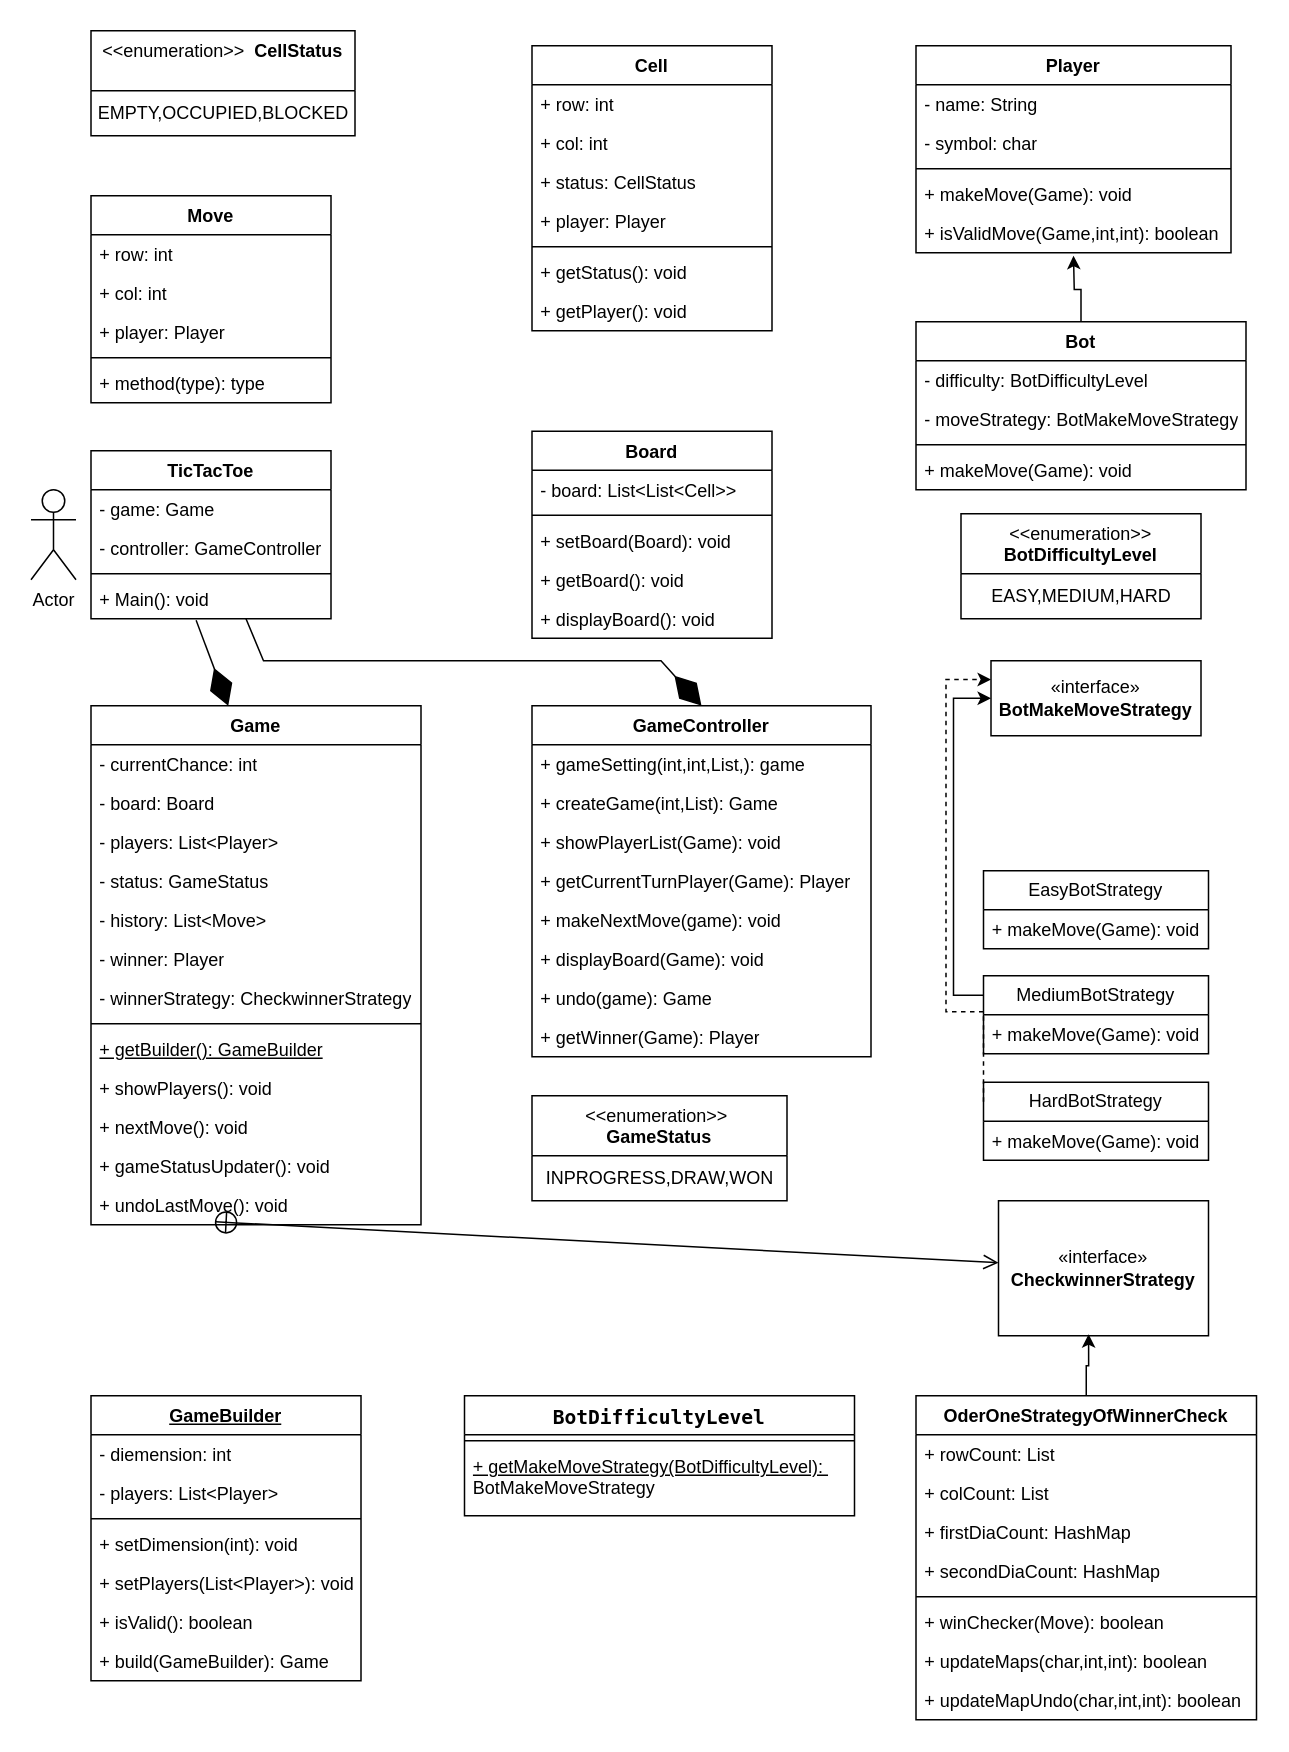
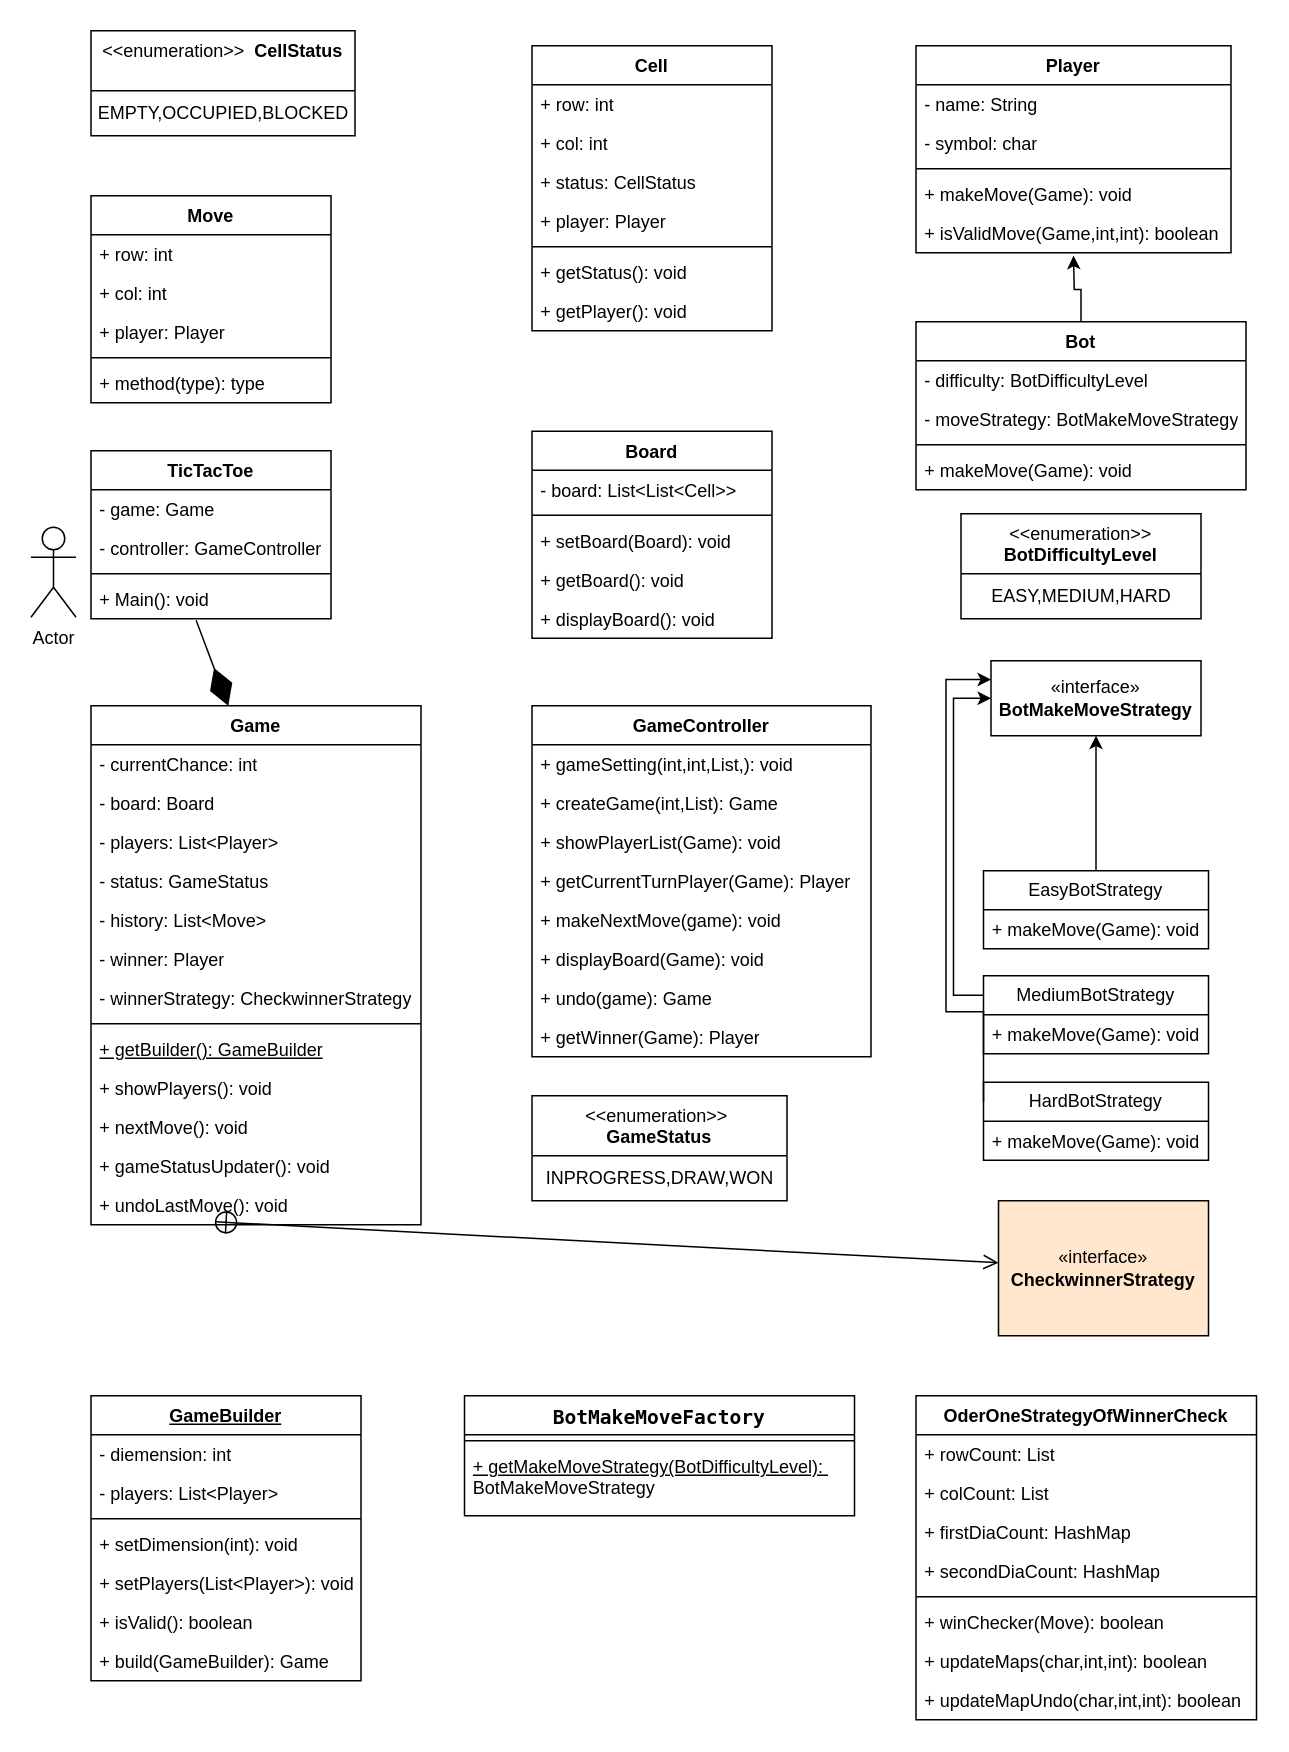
node "Actor": moved (53, 535) -> (53, 572)
edge "TicTacToe" -> "GameController": removed
node "+ gameSetting(int,int,List,): game": label "+ gameSetting(int,int,List,): game" -> "+ gameSetting(int,int,List,): void"
edge "EasyBotStrategy" -> "«interface» BotMakeMoveStrategy": added
edge "HardBotStrategy" -> "«interface» BotMakeMoveStrategy": style dashed -> solid
node "«interface» CheckwinnerStrategy": fillcolor #ffffff -> #ffe6cc
edge "OderOneStrategyOfWinnerCheck" -> "«interface» CheckwinnerStrategy": removed
node "BotDifficultyLevel": label "BotDifficultyLevel" -> "BotMakeMoveFactory"
